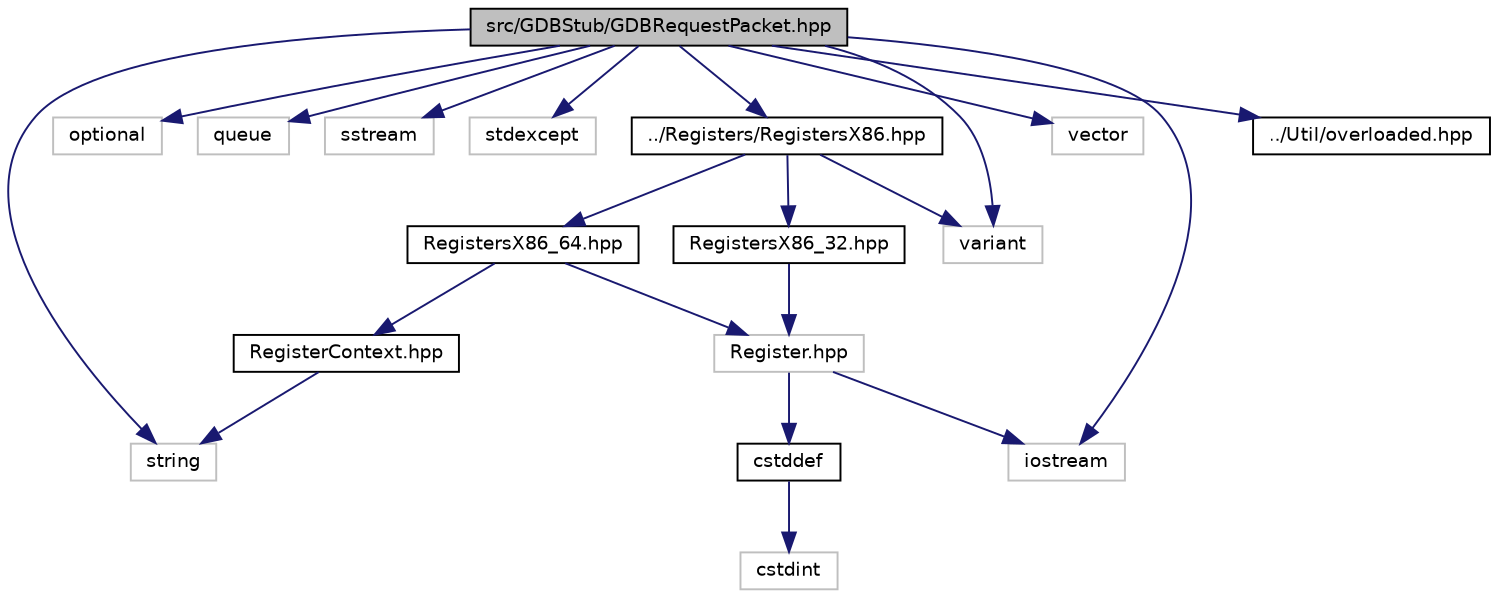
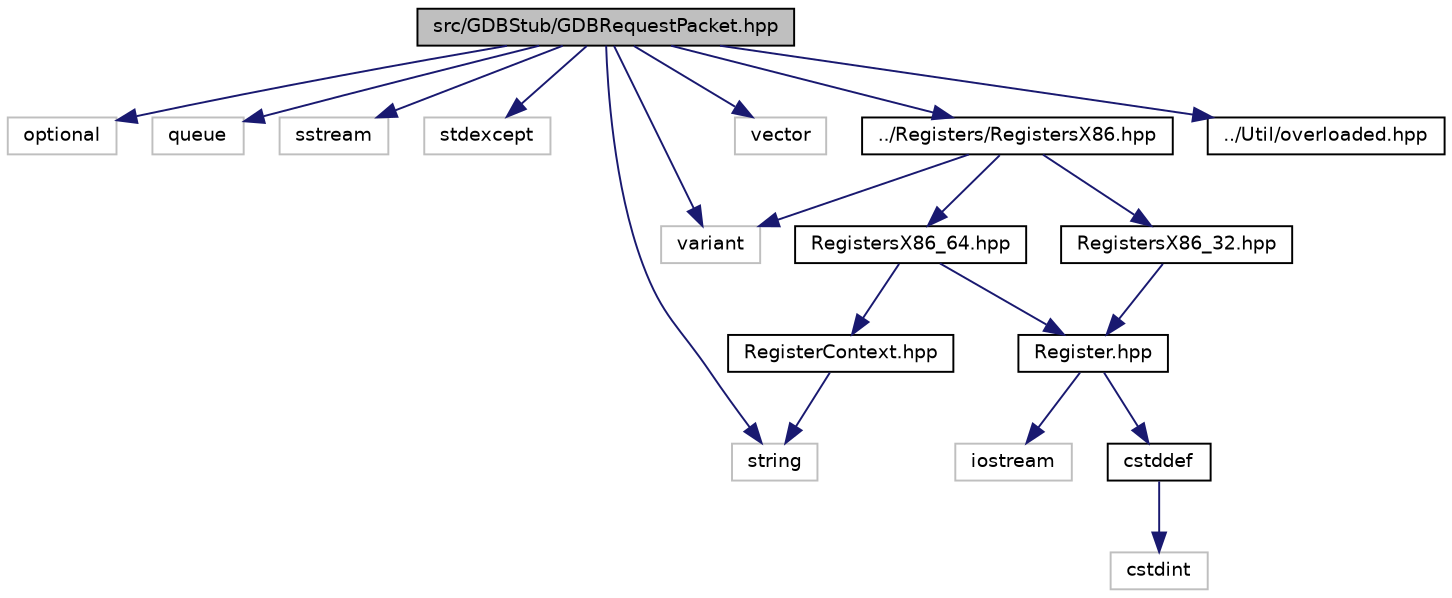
edge "src/GDBStub/GDBRequestPacket.hpp" -> "iostream": removed
node "Register.hpp": color grey75 -> black
